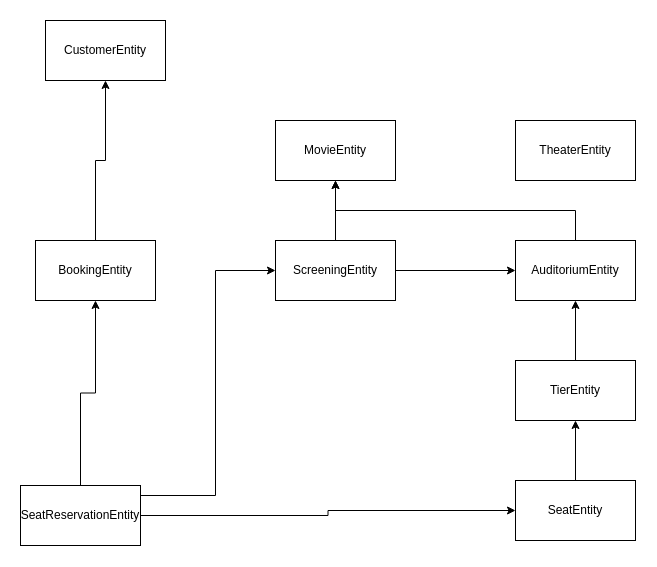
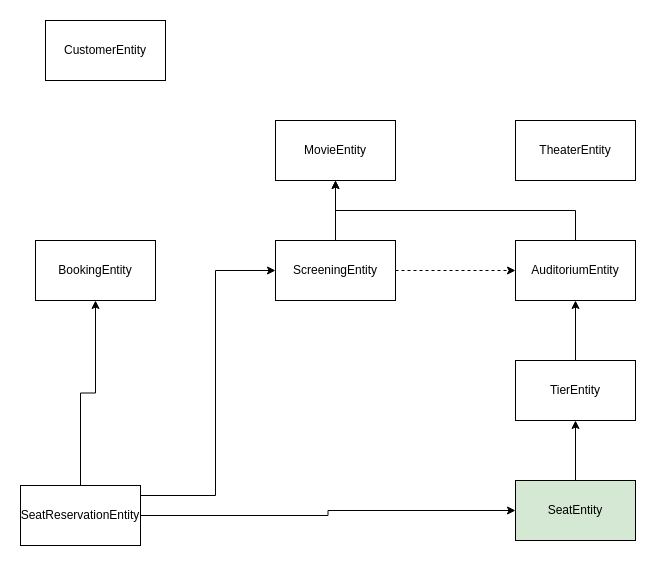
edge "BookingEntity" -> "CustomerEntity": removed
edge "ScreeningEntity" -> "AuditoriumEntity": style solid -> dashed
node "SeatEntity": fillcolor #ffffff -> #d5e8d4
